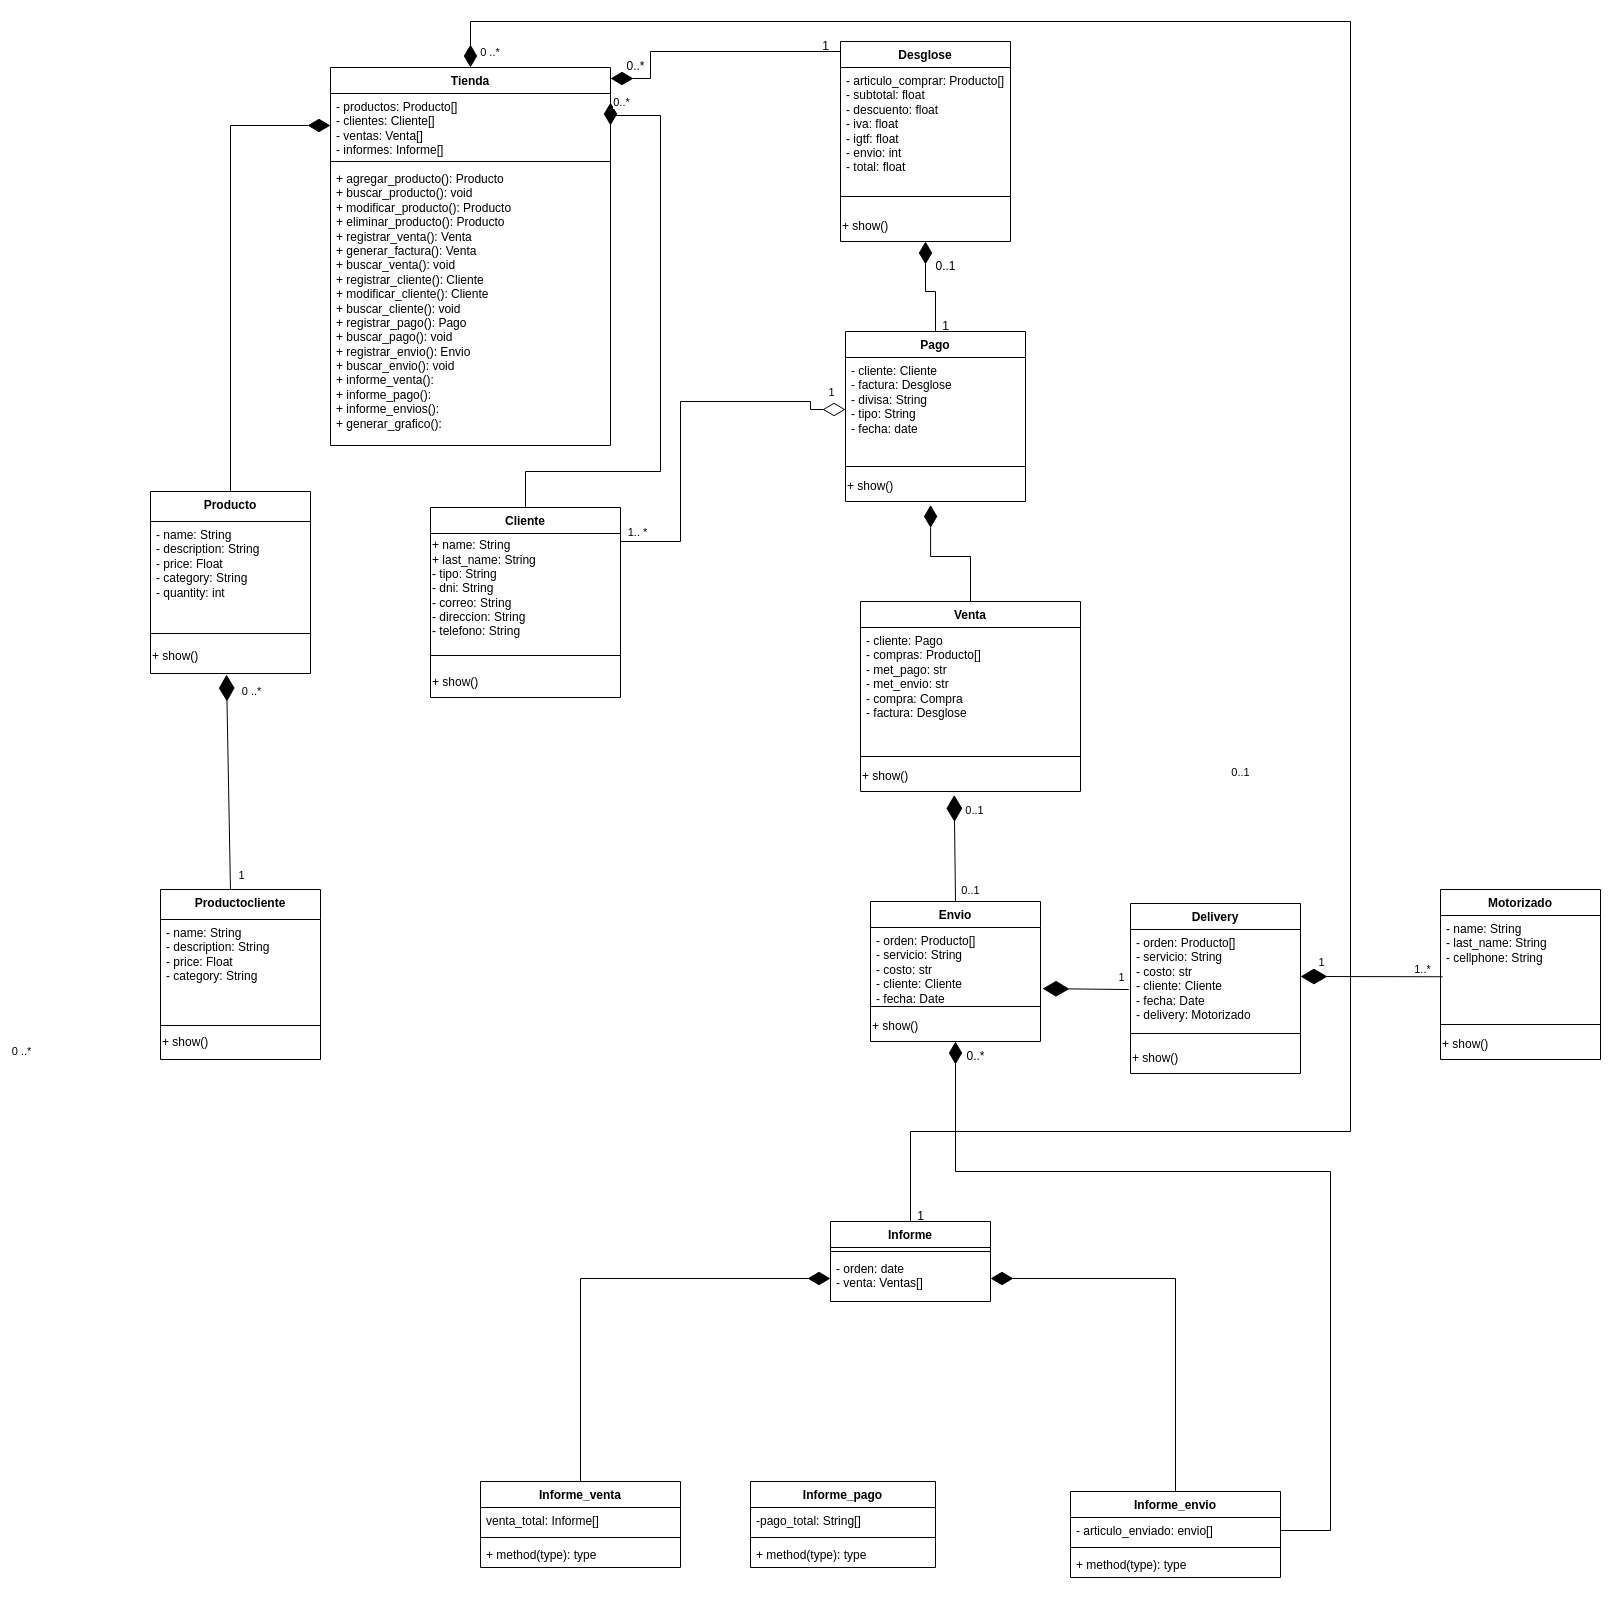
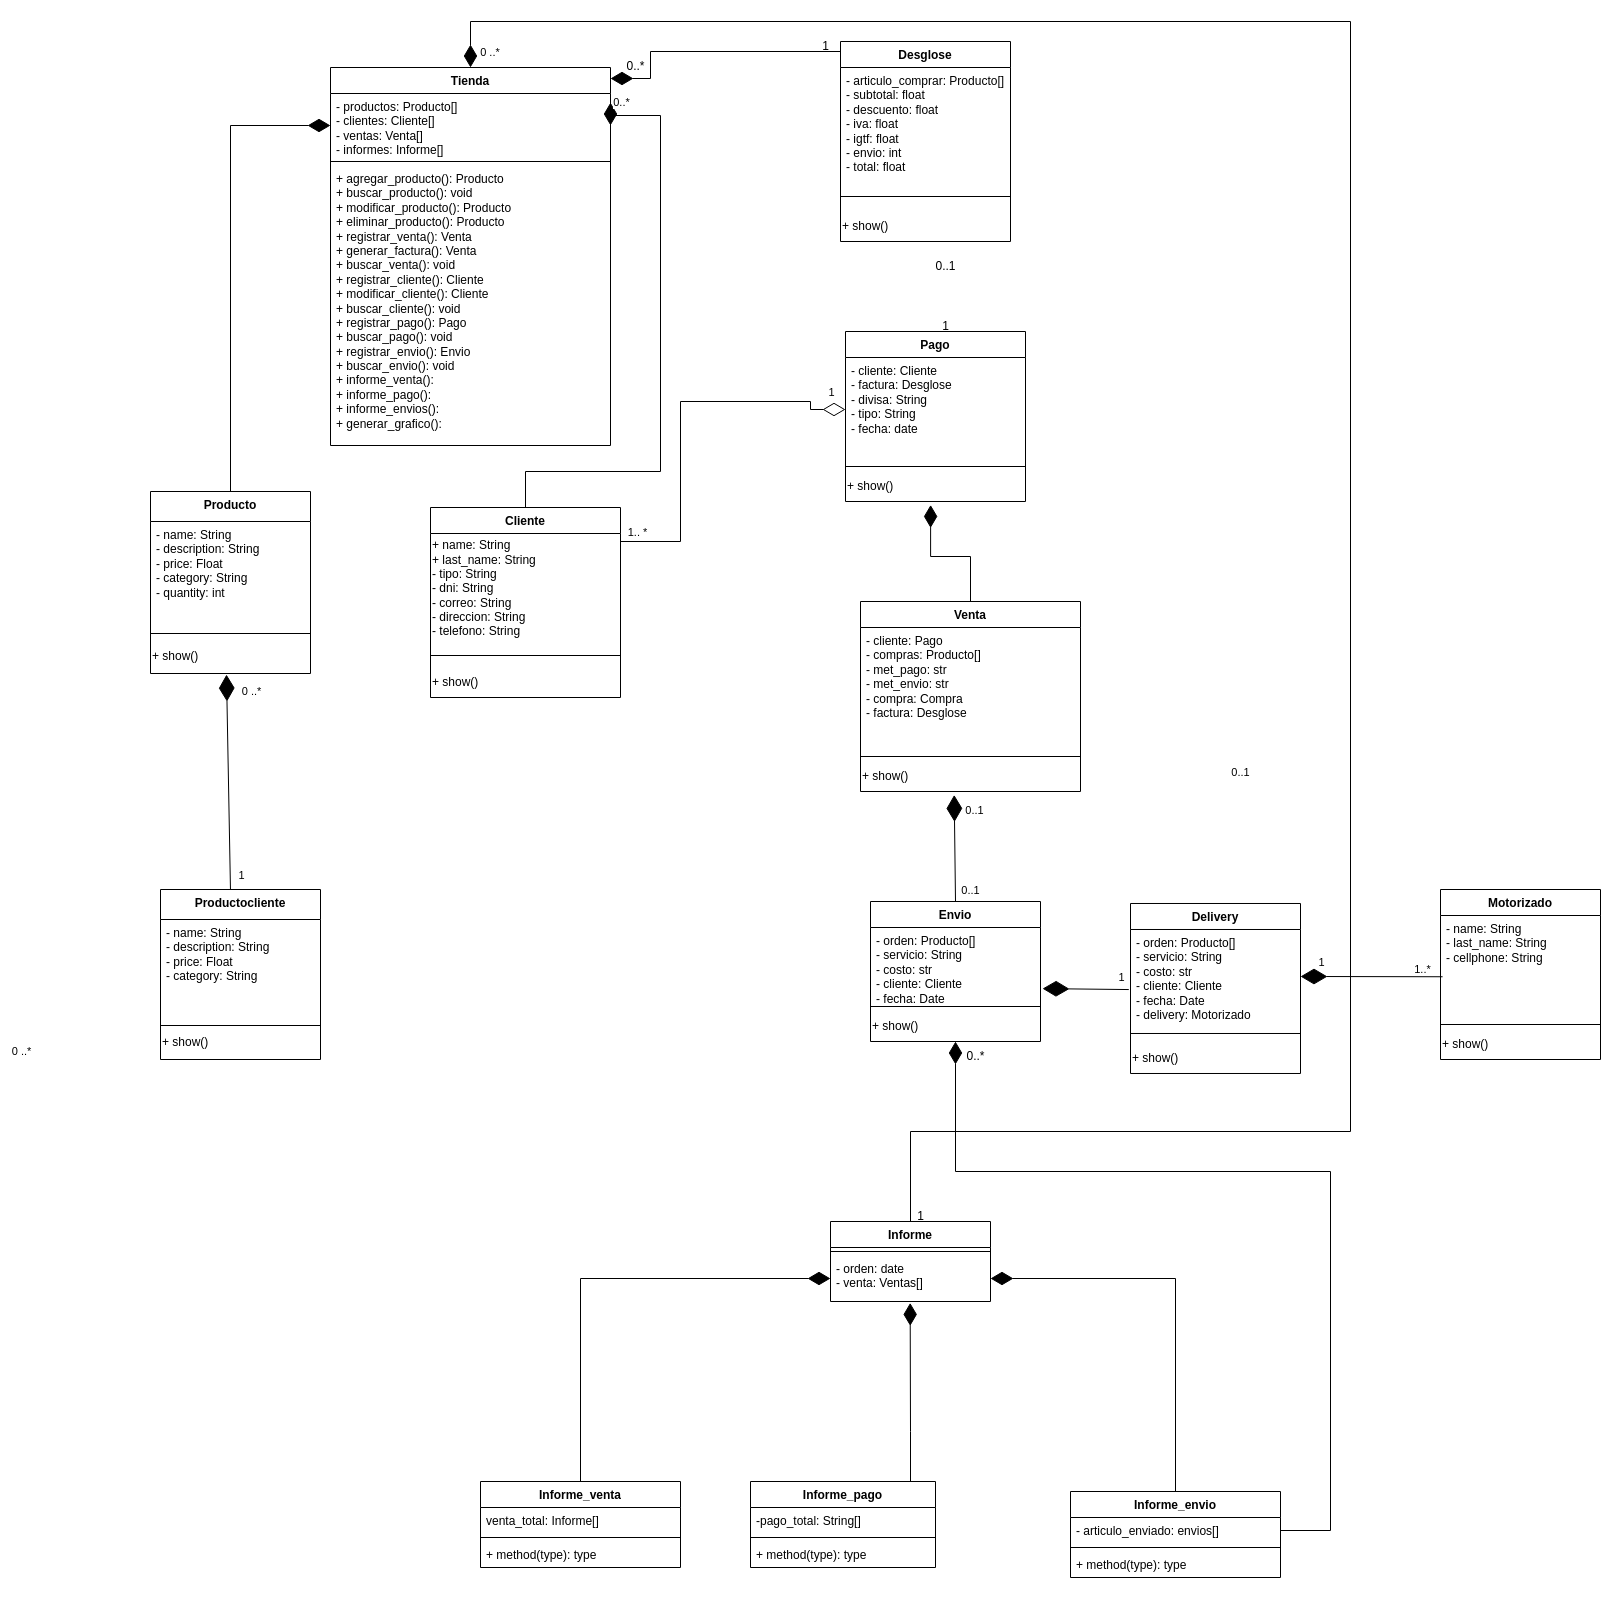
edge "Pago" -> "Desglose": removed
edge "Informe_pago" -> "- orden: date - venta: Ventas[]": added
node "- articulo_enviado: envio[]": label "- articulo_enviado: envio[]" -> "- articulo_enviado: envios[]"
